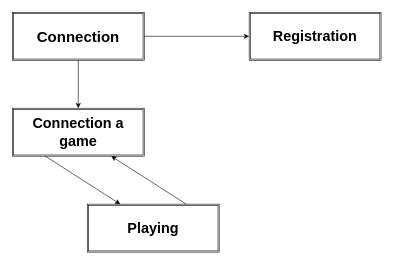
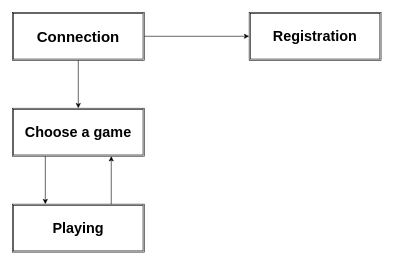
node "Connection a game": label "Connection a game" -> "Choose a game"
node "Playing": moved (153, 228) -> (78, 228)
